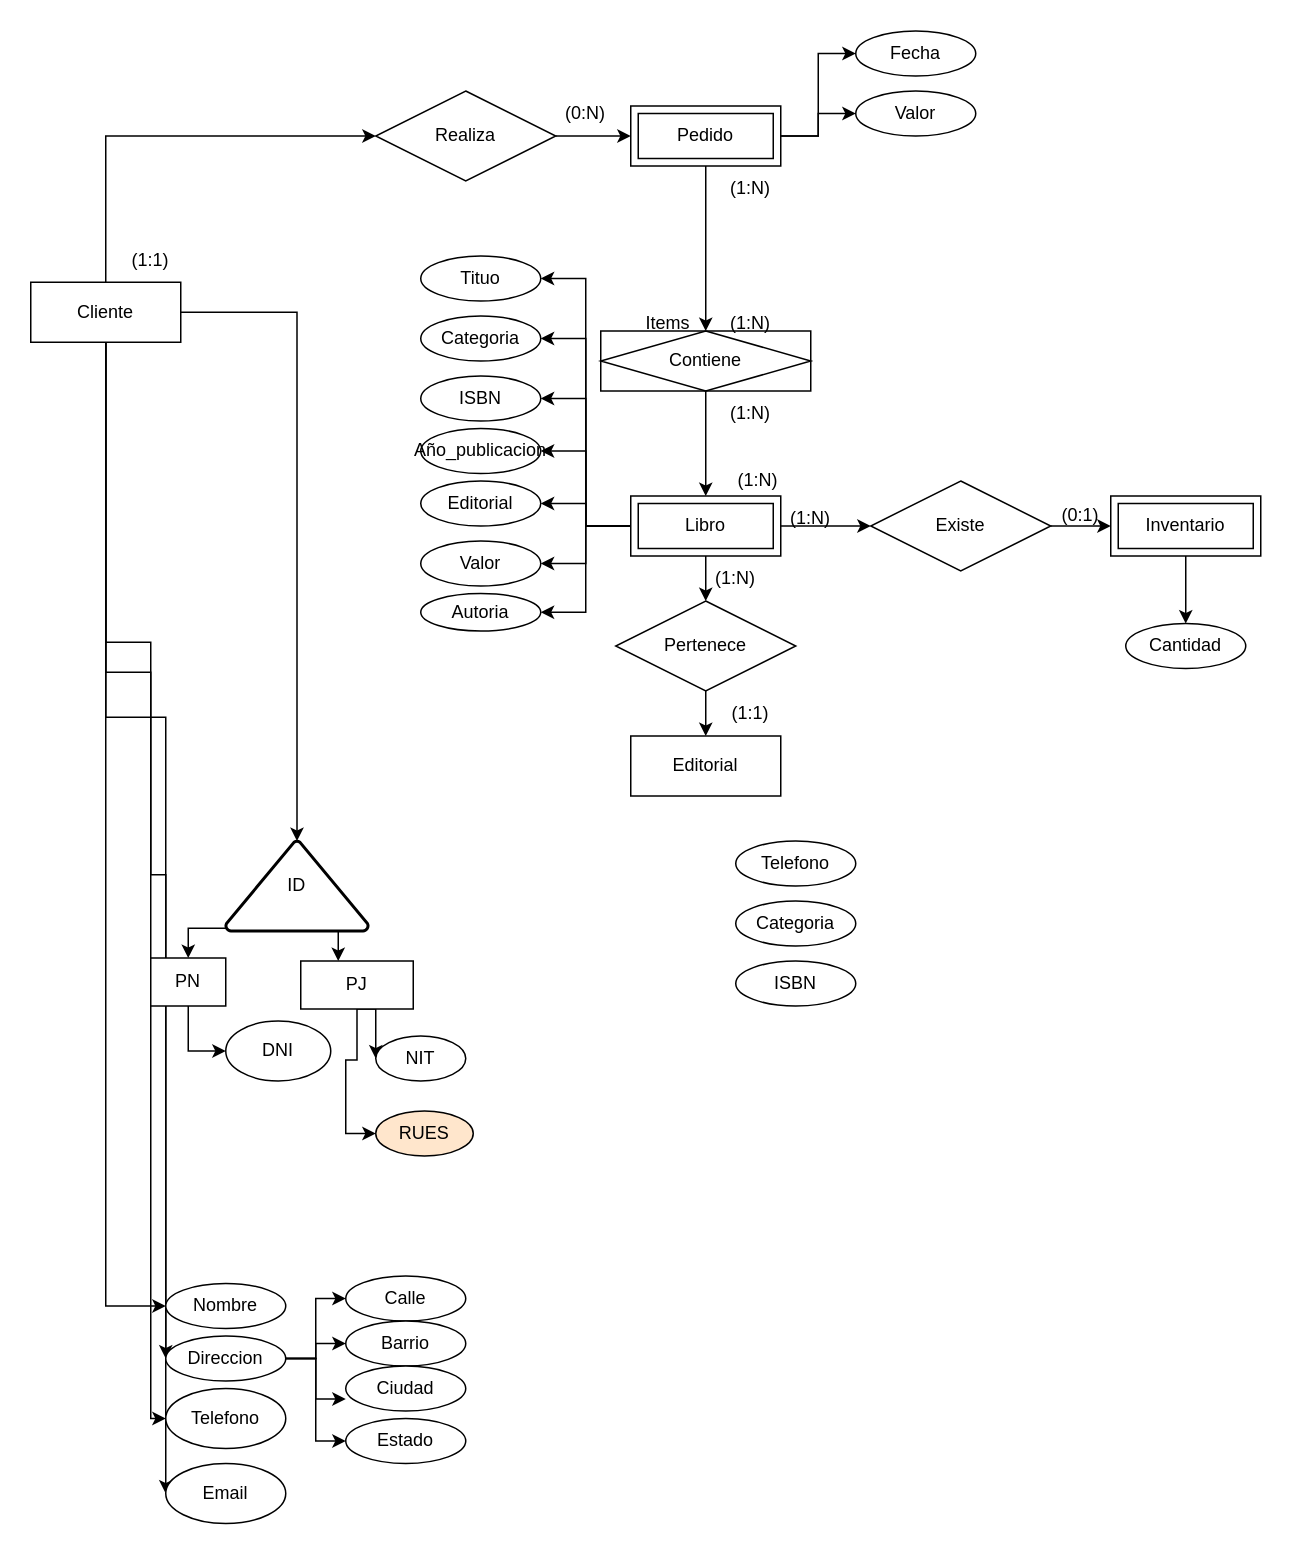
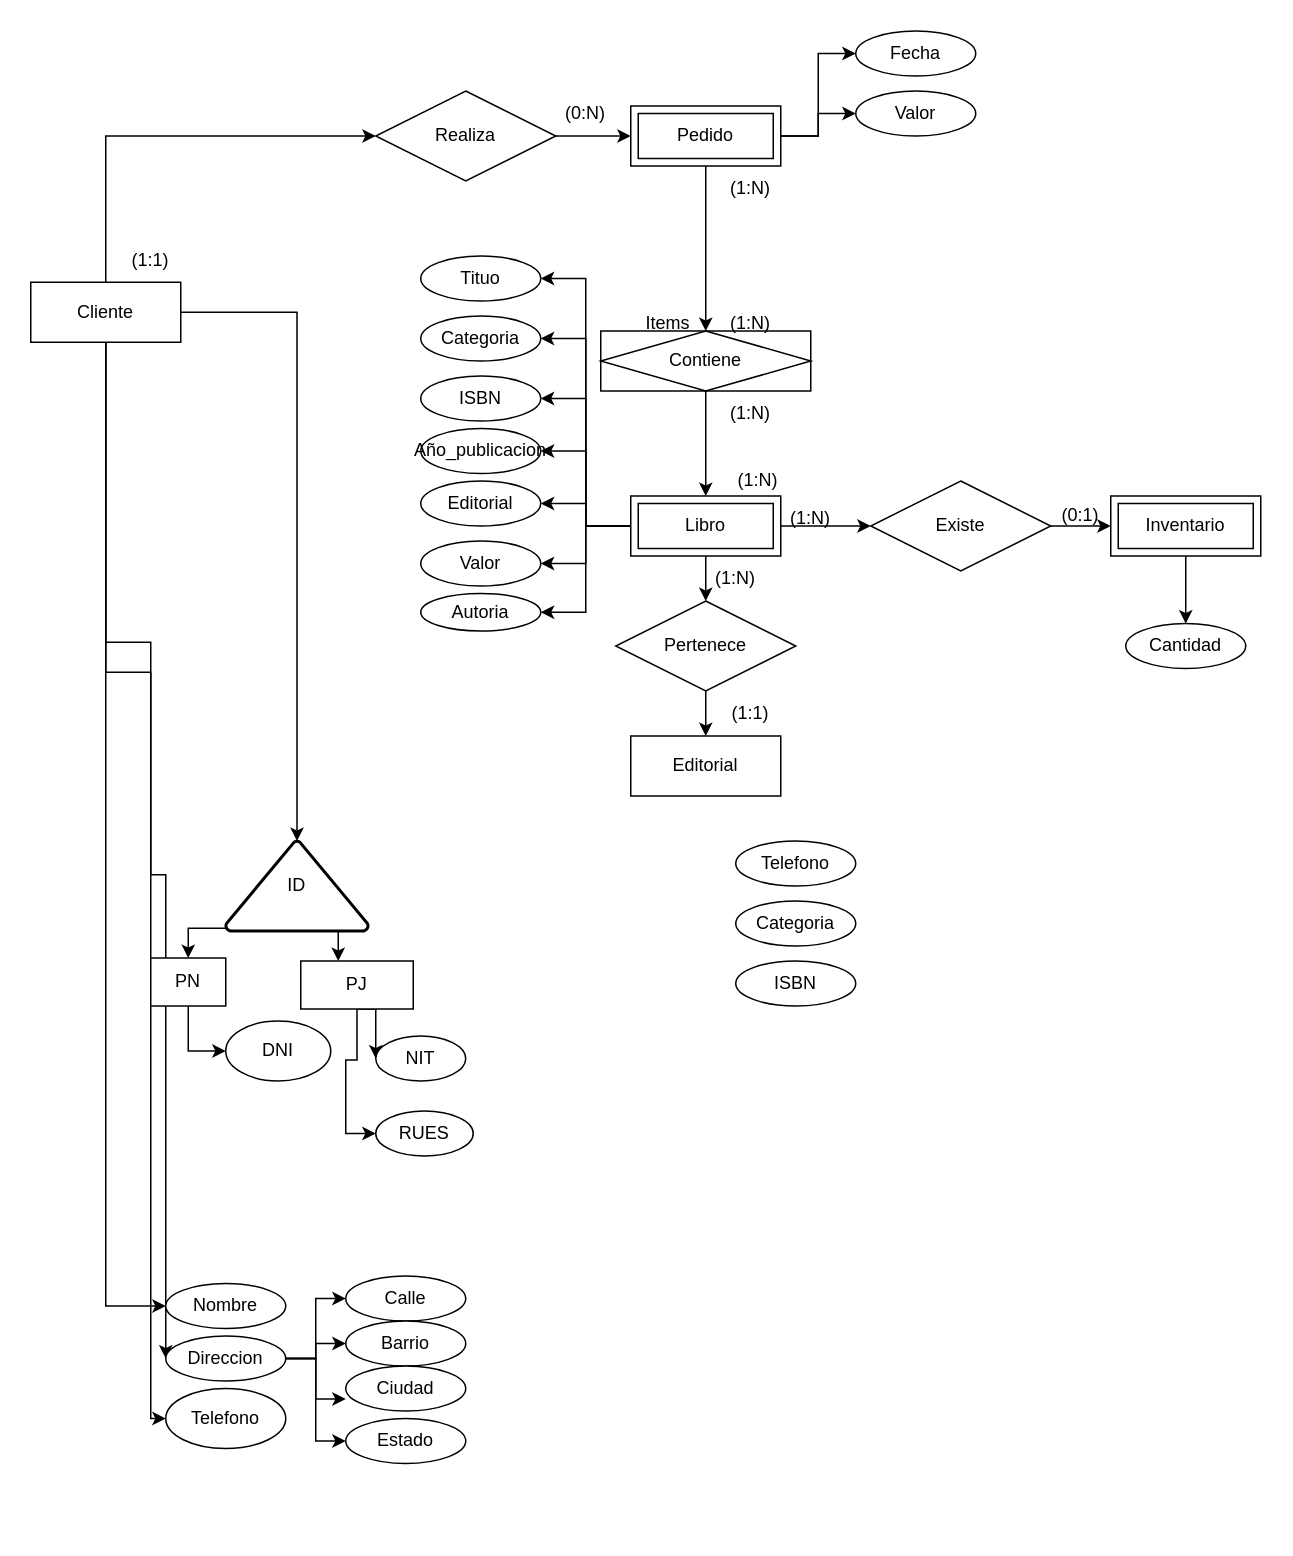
edge "Cliente" -> "Email": removed
node "RUES": fillcolor #ffe6cc -> #ffffff
node "Email": removed
